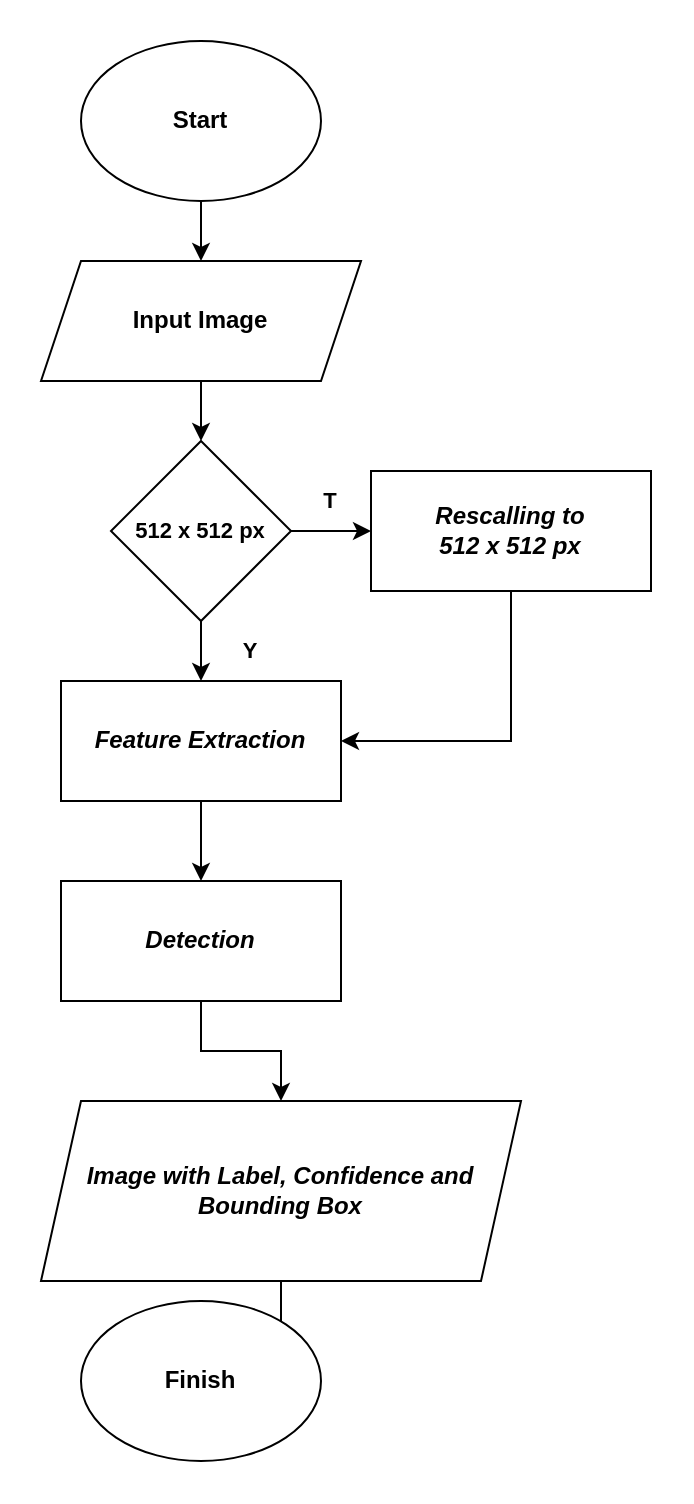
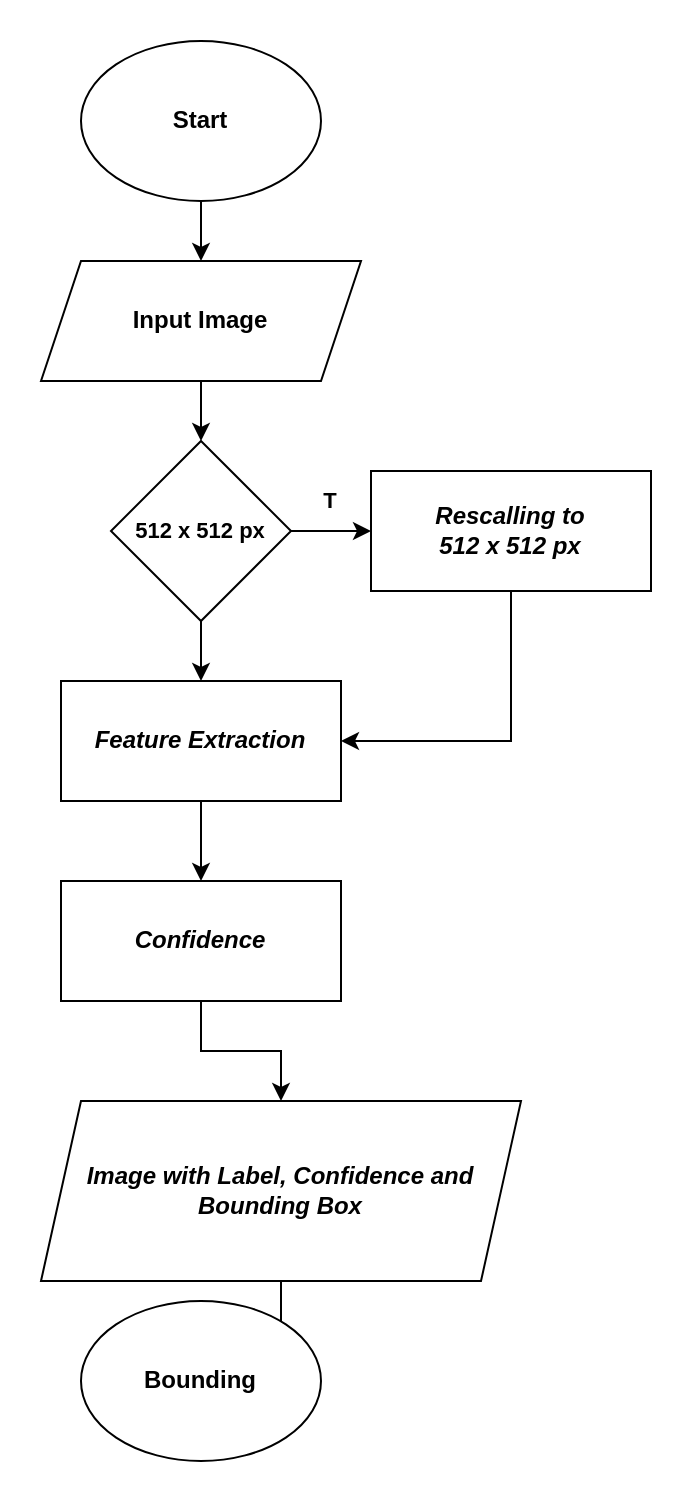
node "Y": removed
node "Detection": label "Detection" -> "Confidence"
node "Finish": label "Finish" -> "Bounding"
